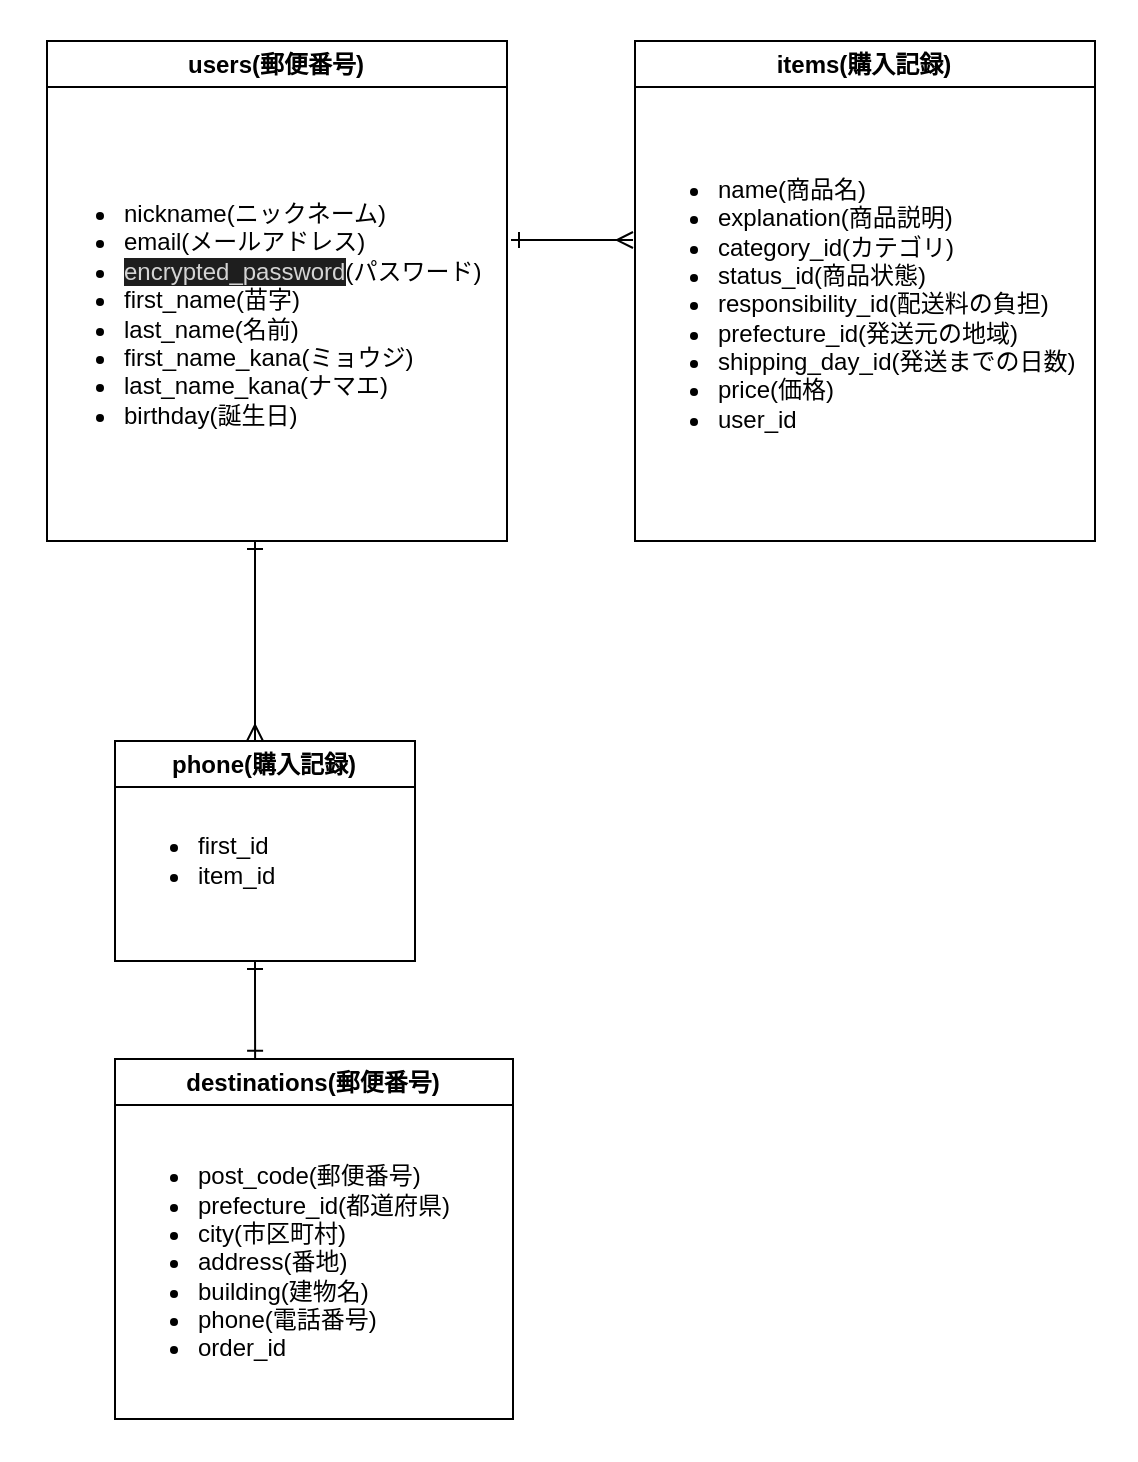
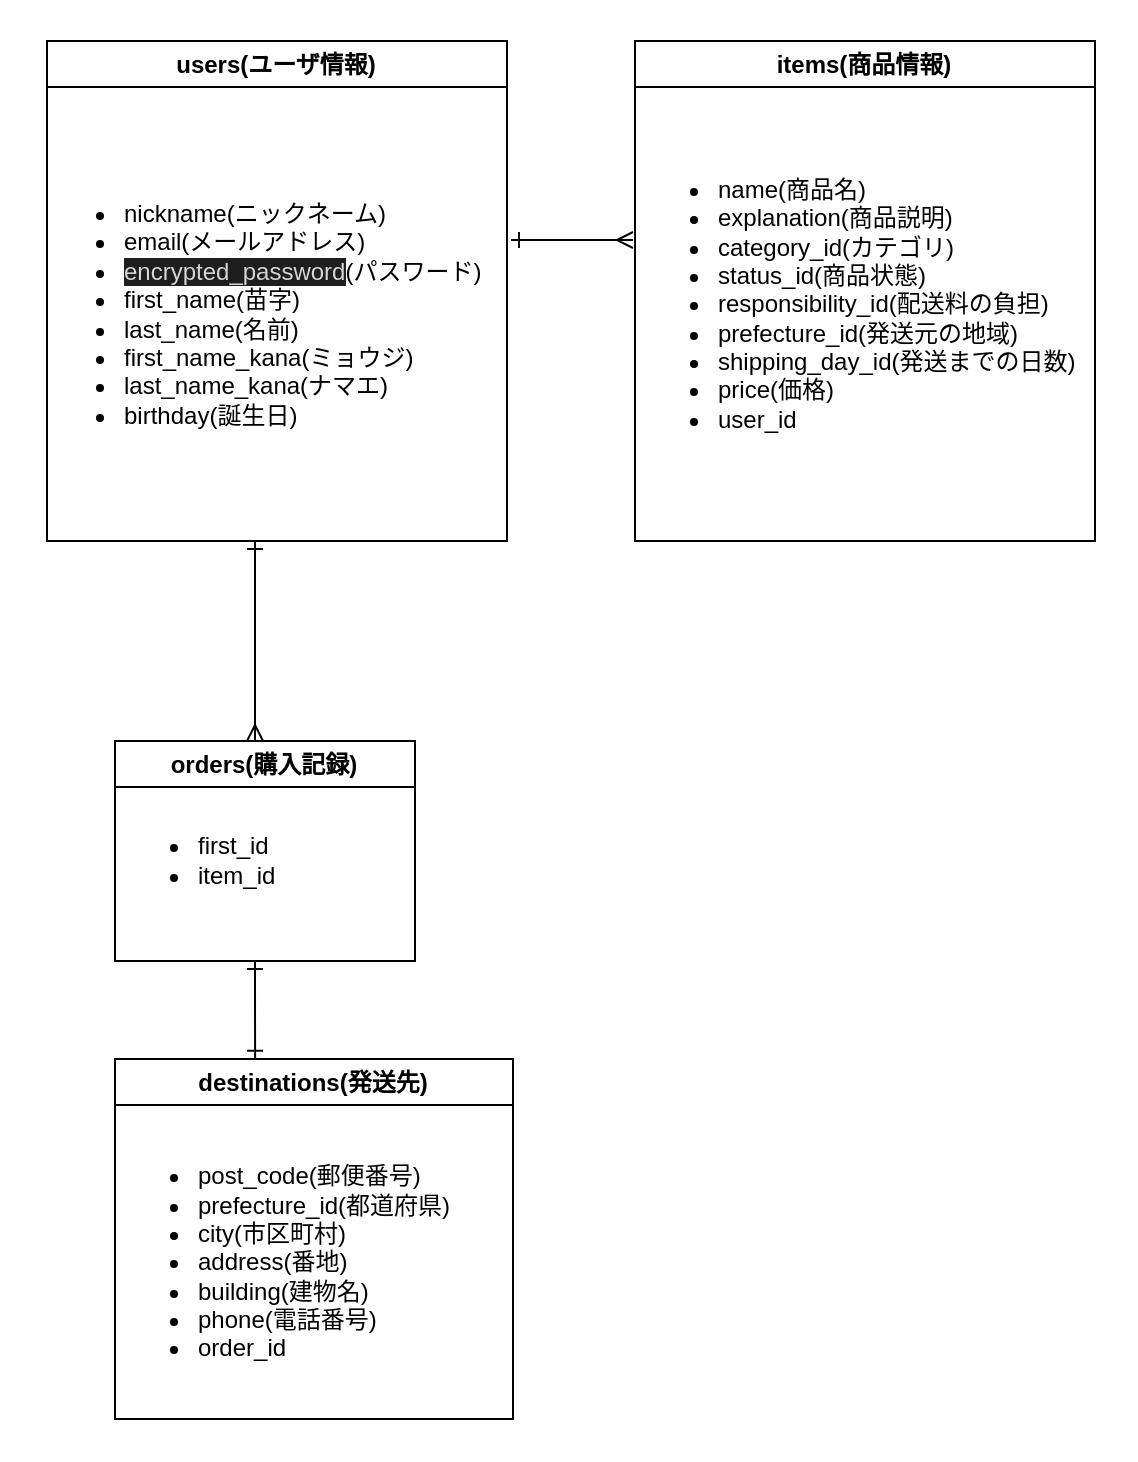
node "users(郵便番号)": label "users(郵便番号)" -> "users(ユーザ情報)"
node "items(購入記録)": label "items(購入記録)" -> "items(商品情報)"
node "phone(購入記録)": label "phone(購入記録)" -> "orders(購入記録)"
node "destinations(郵便番号)": label "destinations(郵便番号)" -> "destinations(発送先)"
